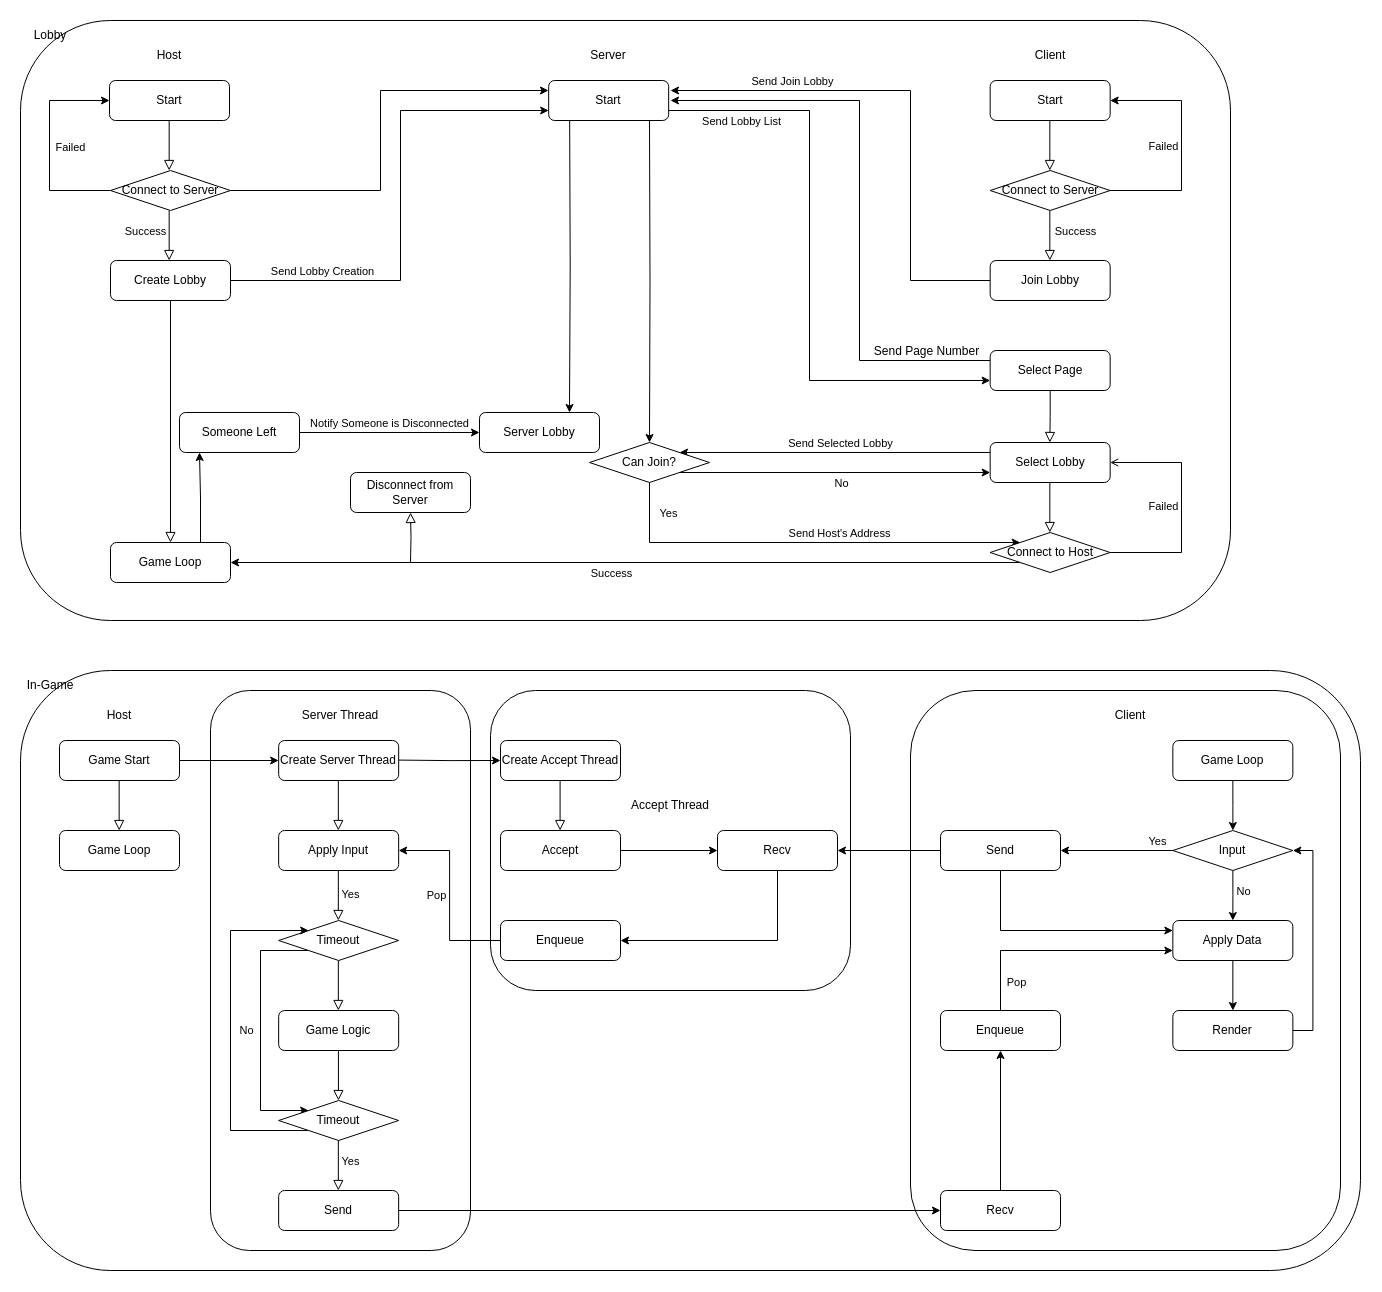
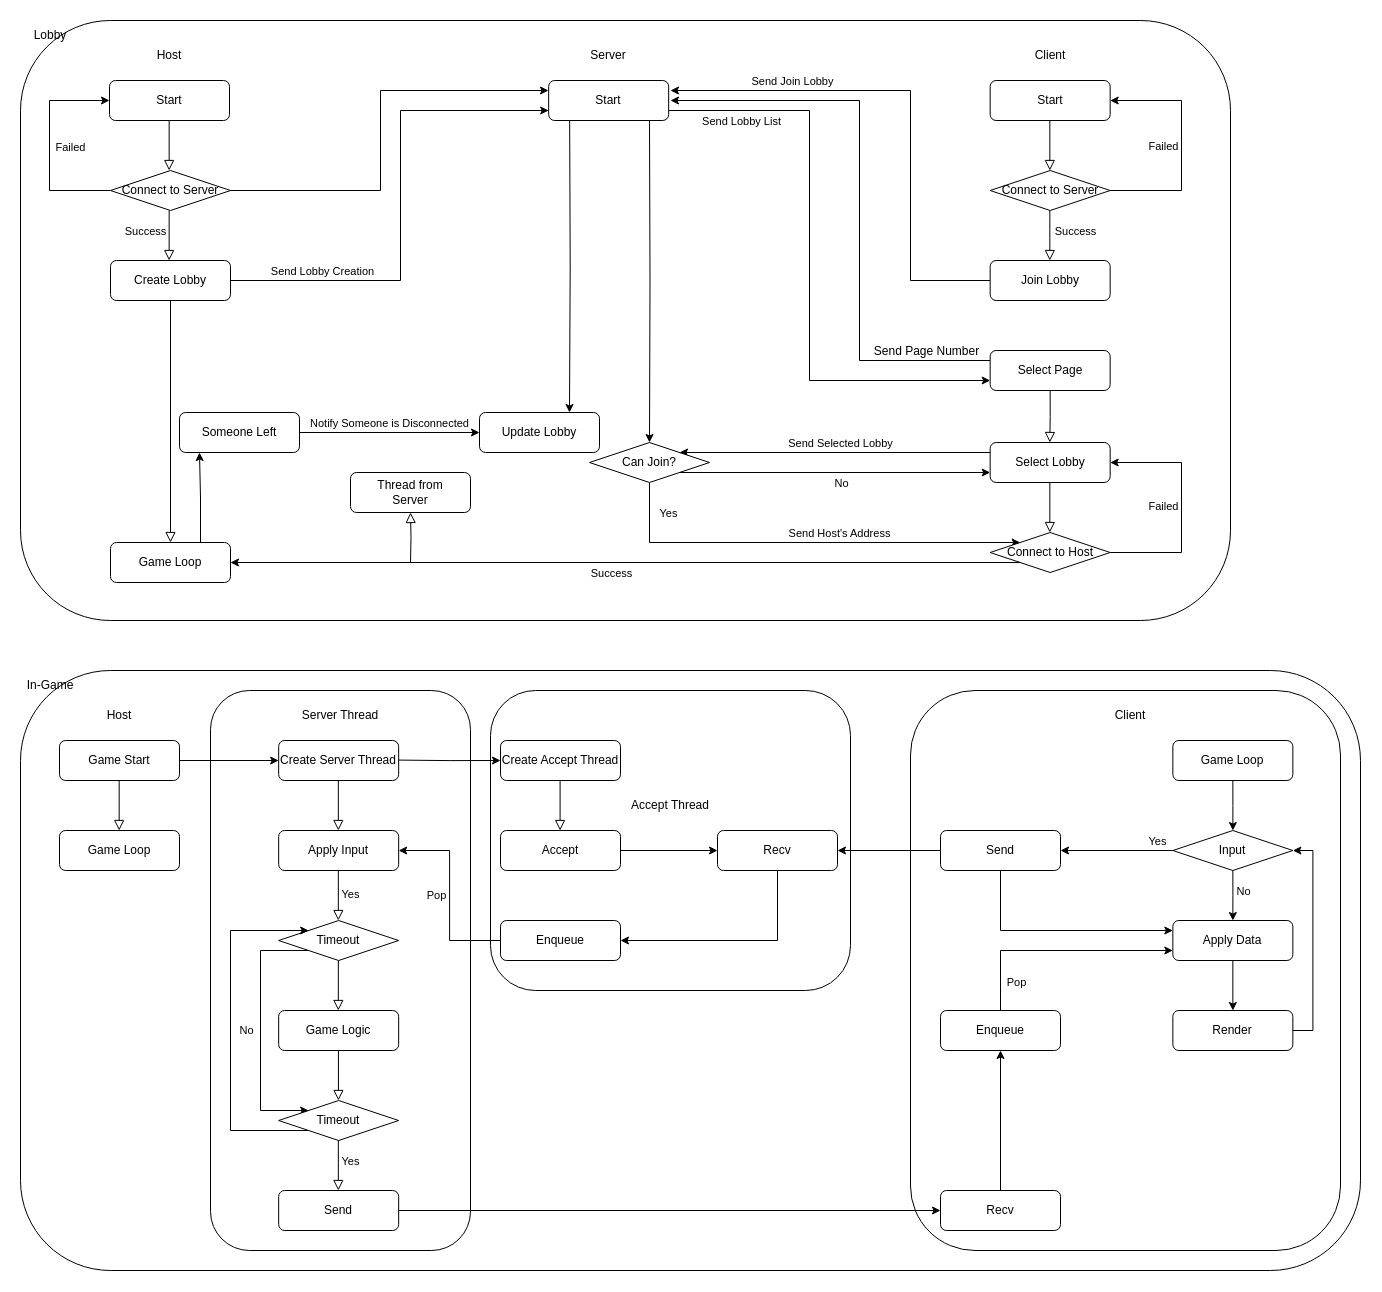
node "Server Lobby": label "Server Lobby" -> "Update Lobby"
edge "Connect to Host" -> "Select Lobby": arrowhead open -> classic
node "Disconnect from Server": label "Disconnect from Server" -> "Thread from Server"
